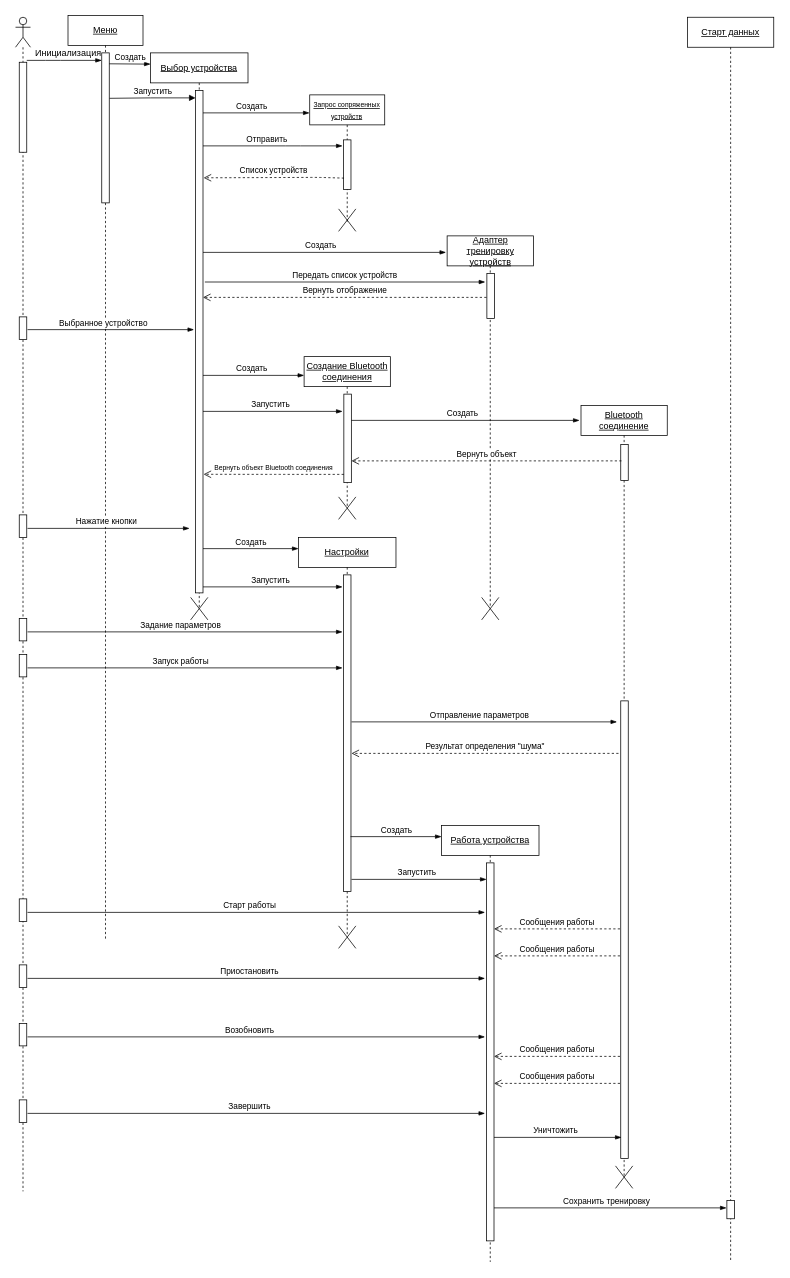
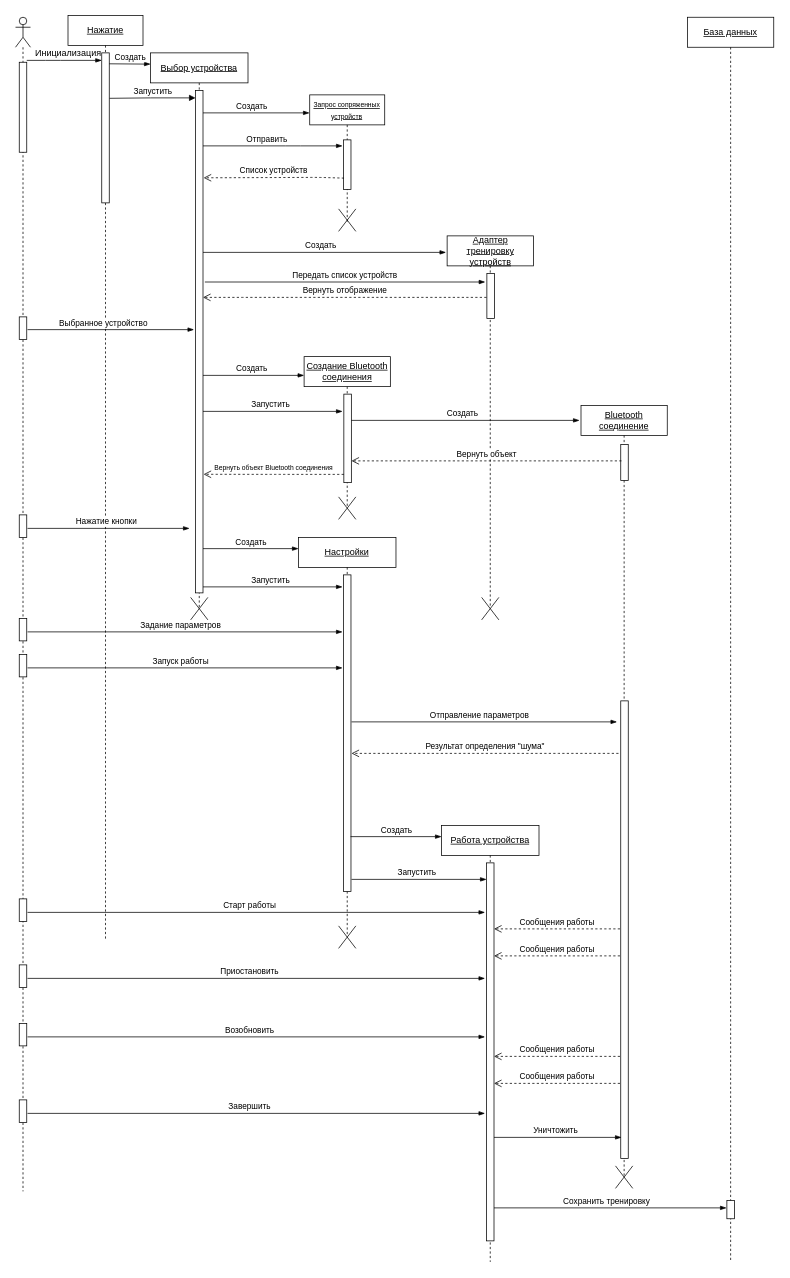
node "Меню": label "Меню" -> "Нажатие"
node "Старт данных": label "Старт данных" -> "База данных"
